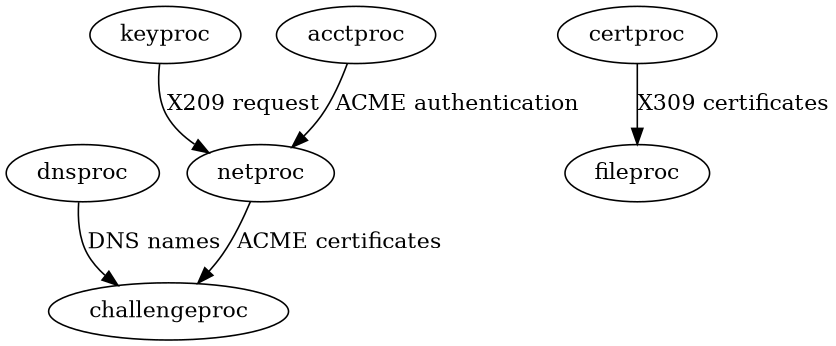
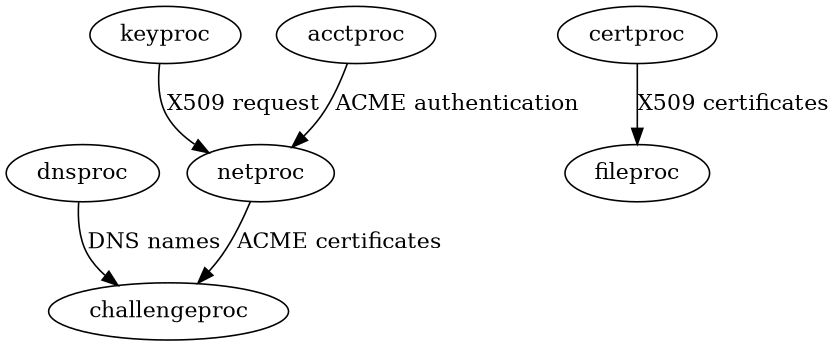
edge "keyproc" -> "netproc": label "X209 request" -> "X509 request"
edge "certproc" -> "fileproc": label "X309 certificates" -> "X509 certificates"
